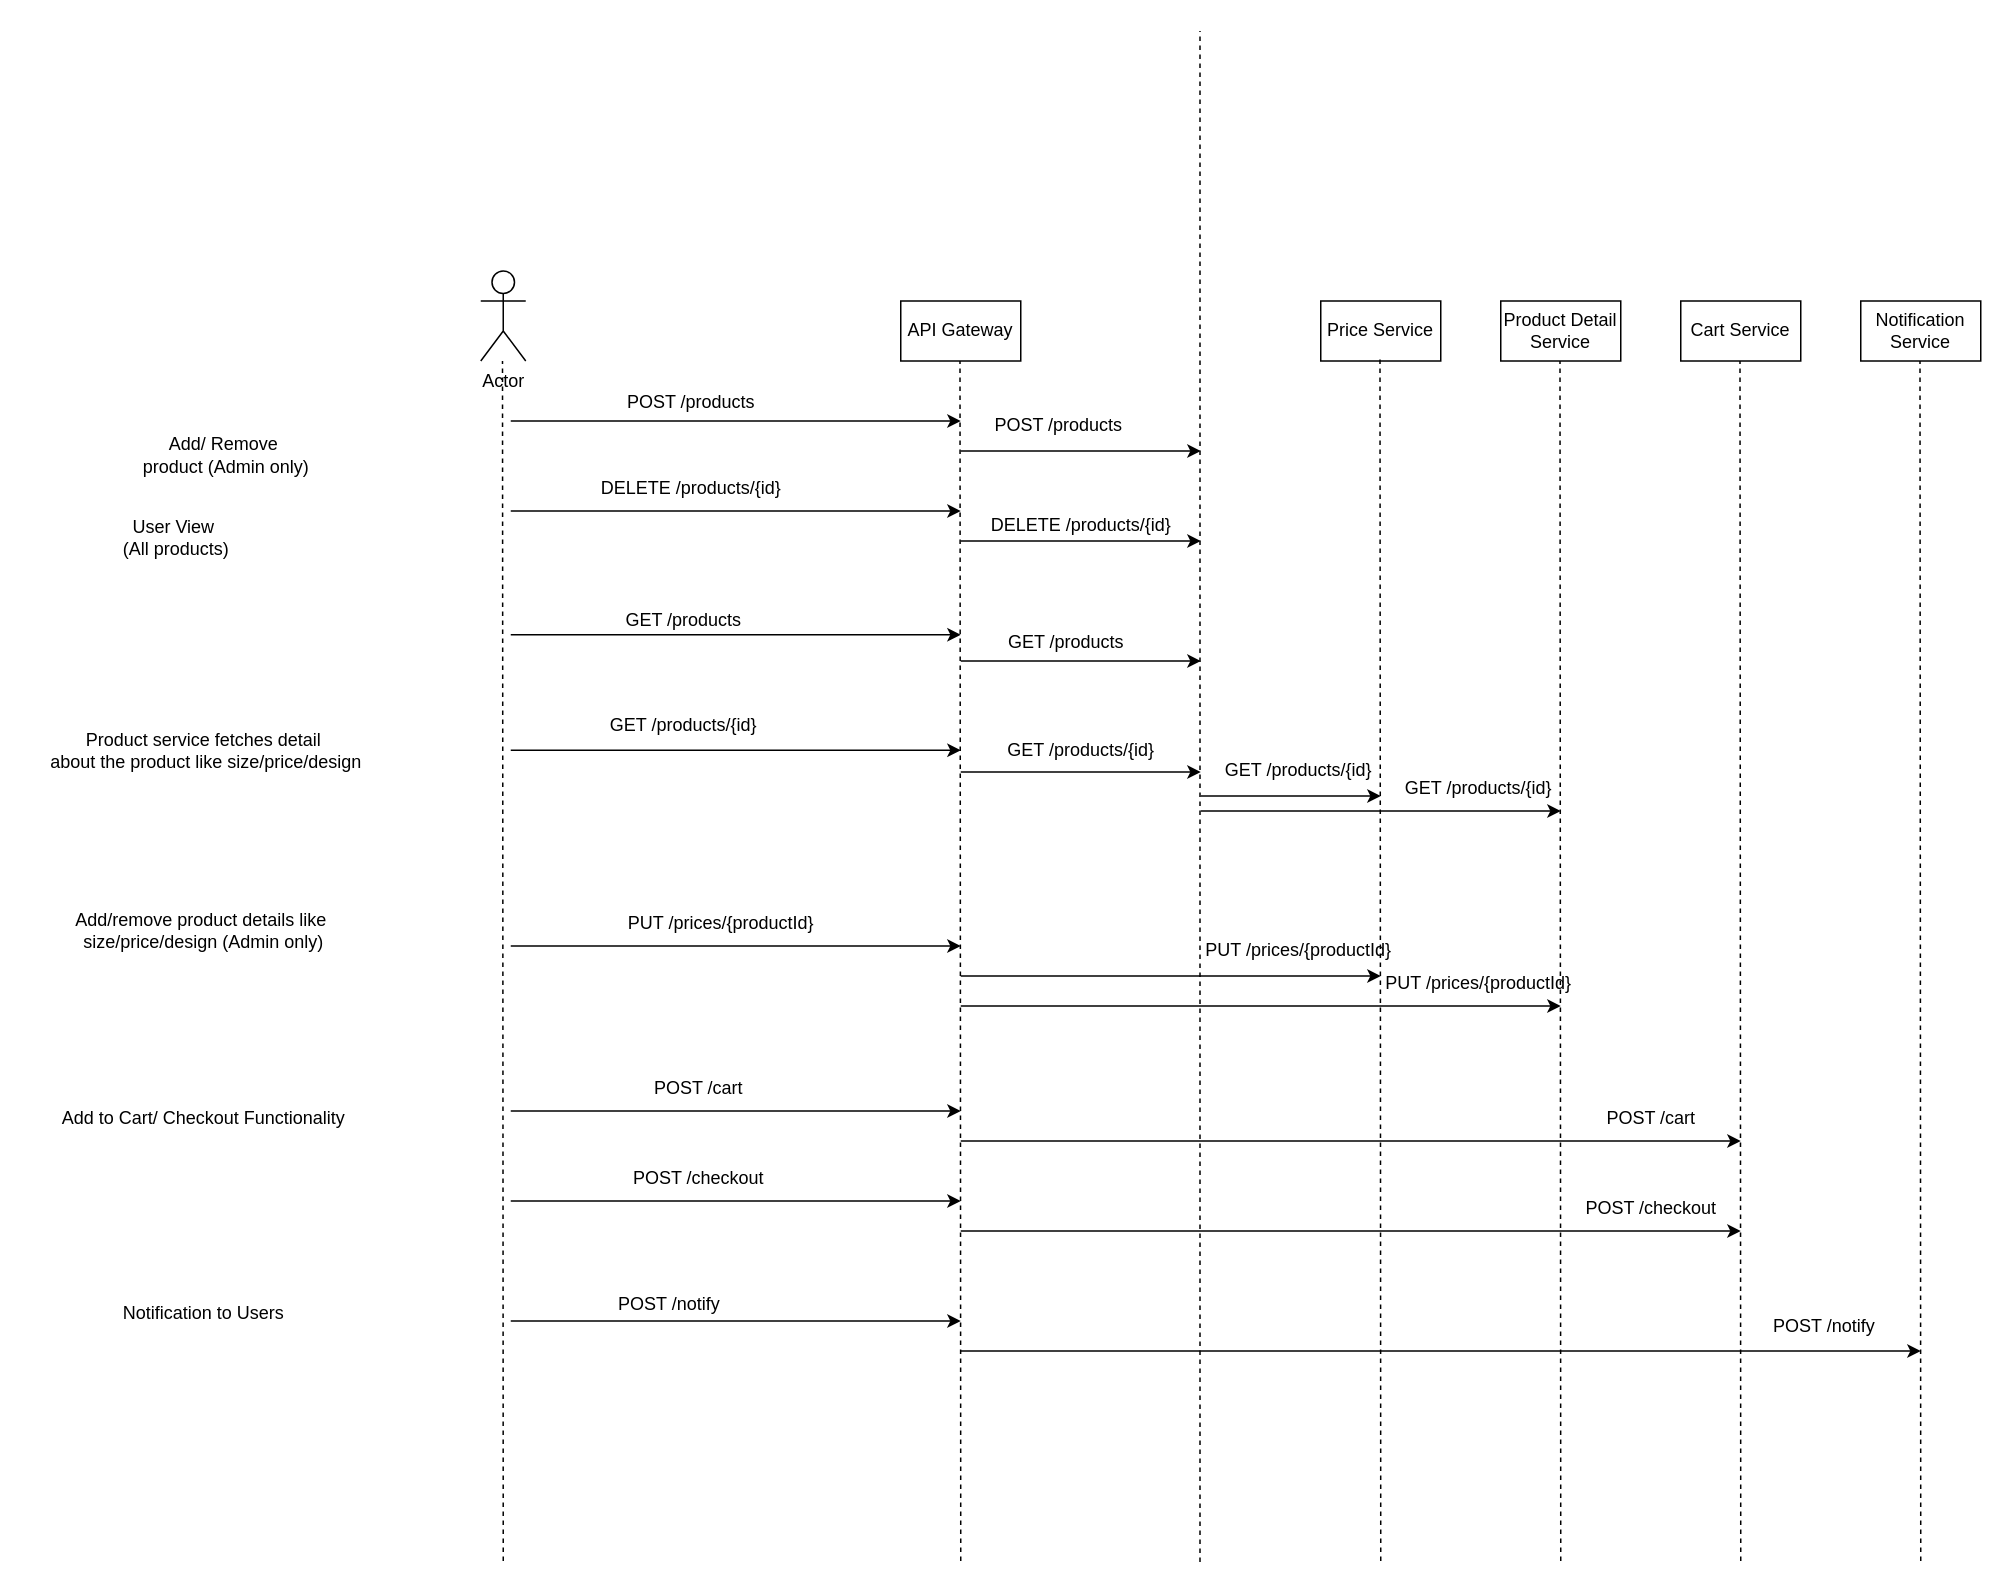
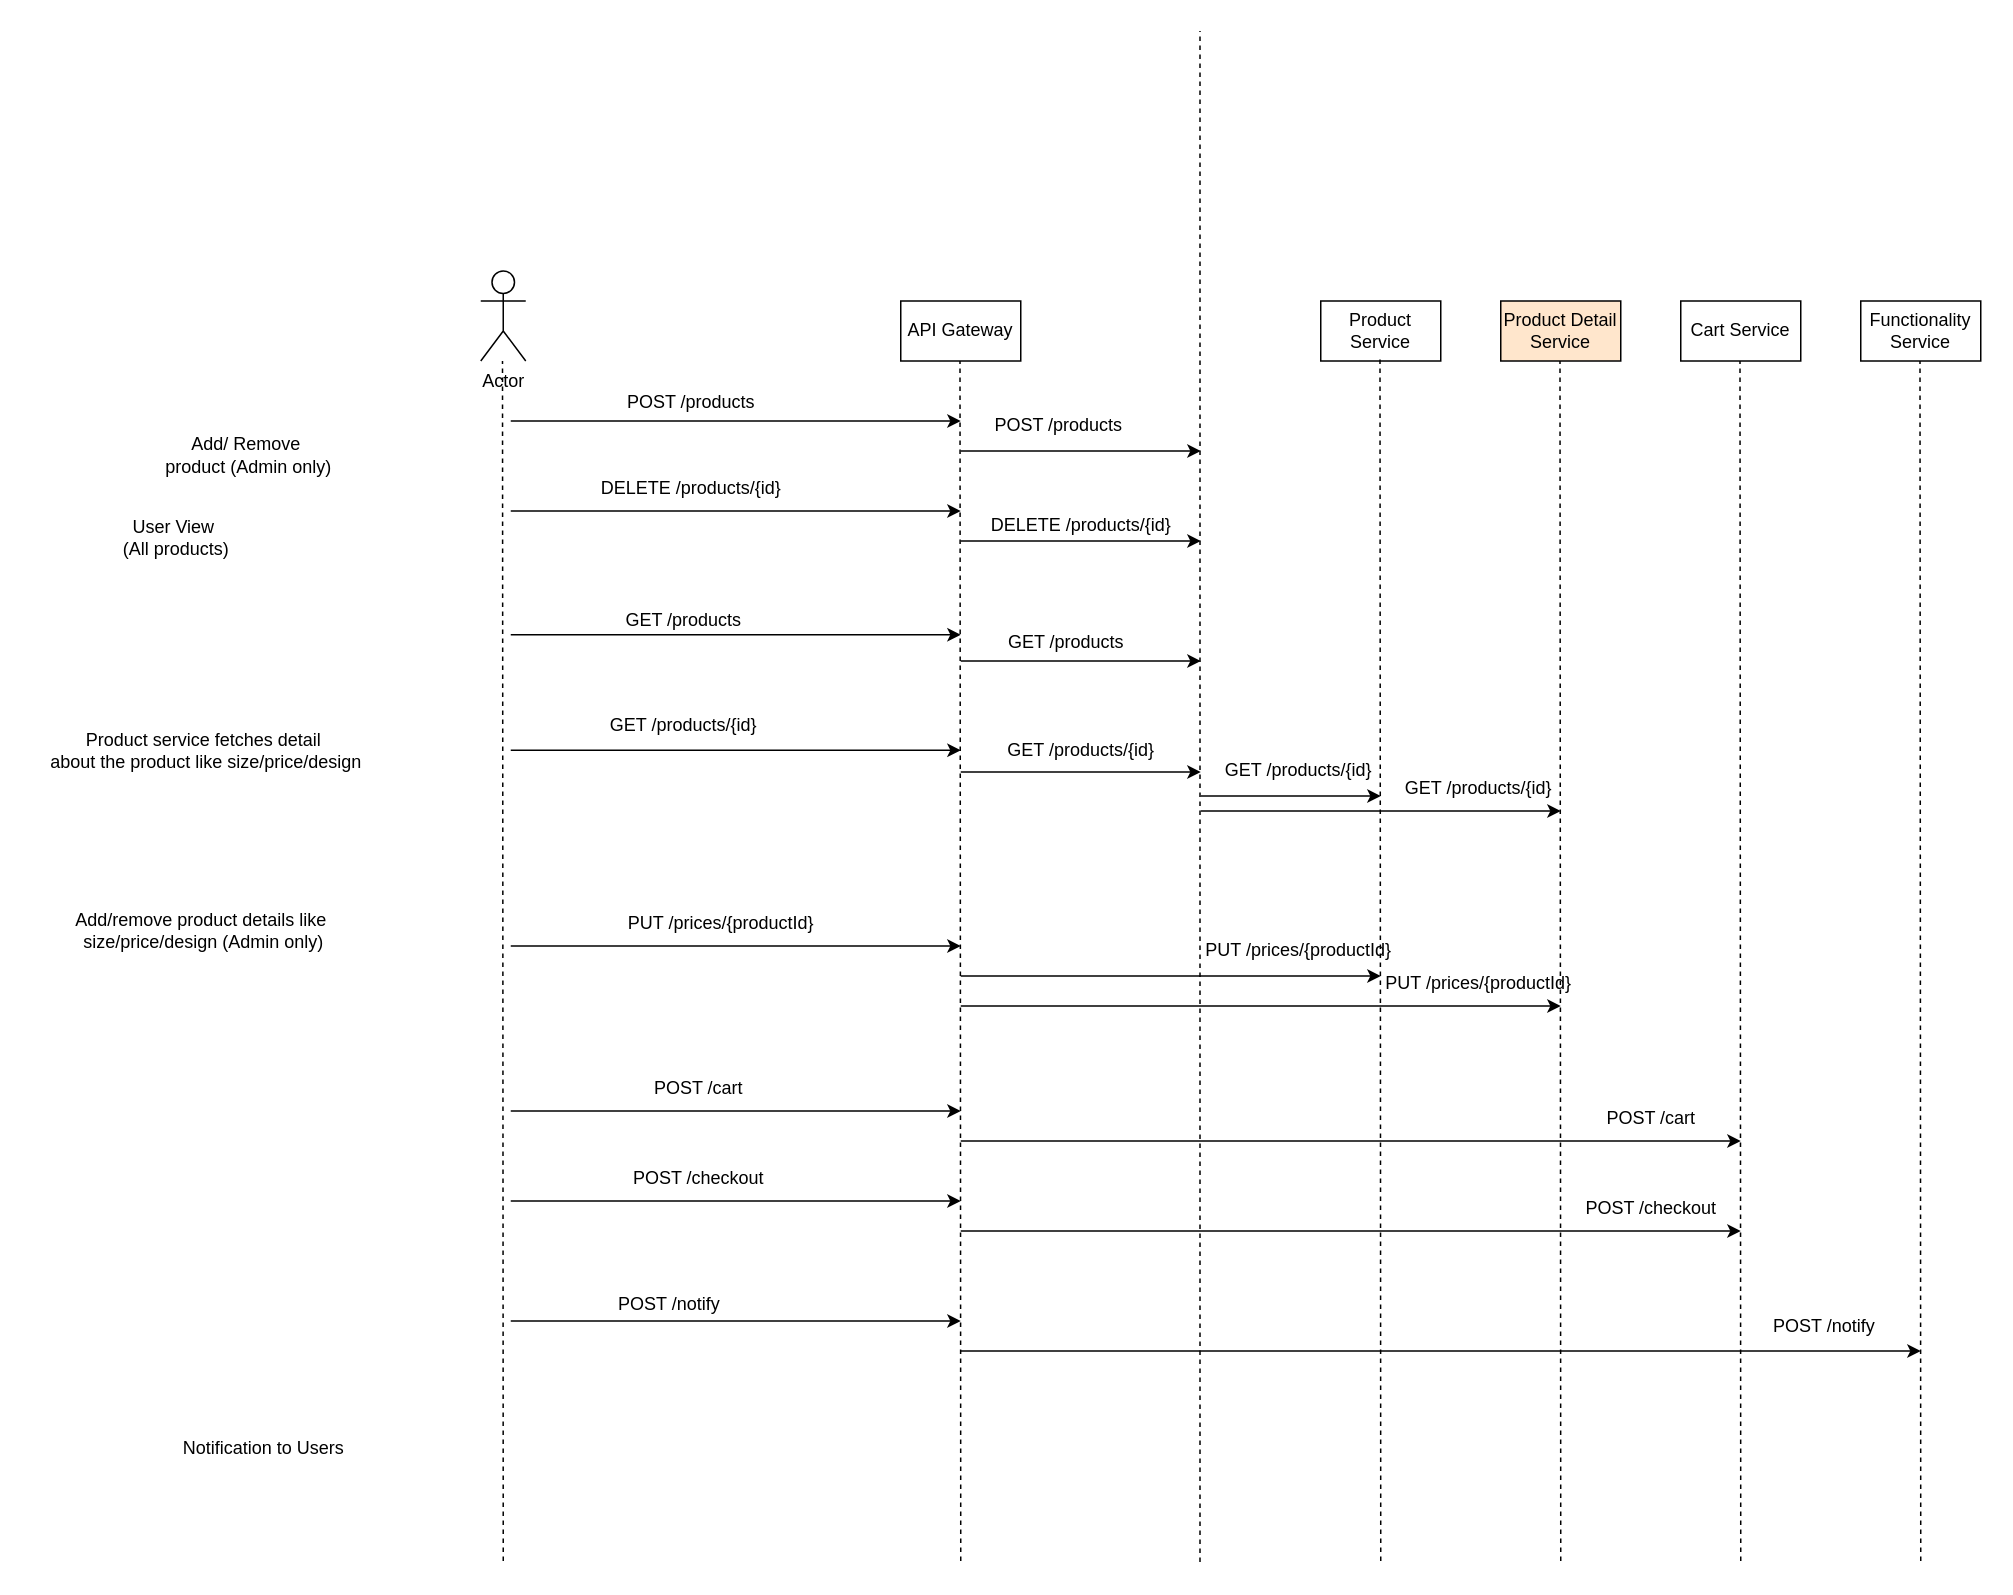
node "Price Service": label "Price Service" -> "Product Service"
node "Product Detail Service": fillcolor #ffffff -> #ffe6cc
node "Notification Service": label "Notification Service" -> "Functionality Service"
node "Add/ Remove product (Admin only)": moved (226, 455) -> (248, 455)
node "Add to Cart/ Checkout Functionality": removed
node "Notification to Users": moved (203, 1313) -> (263, 1448)
